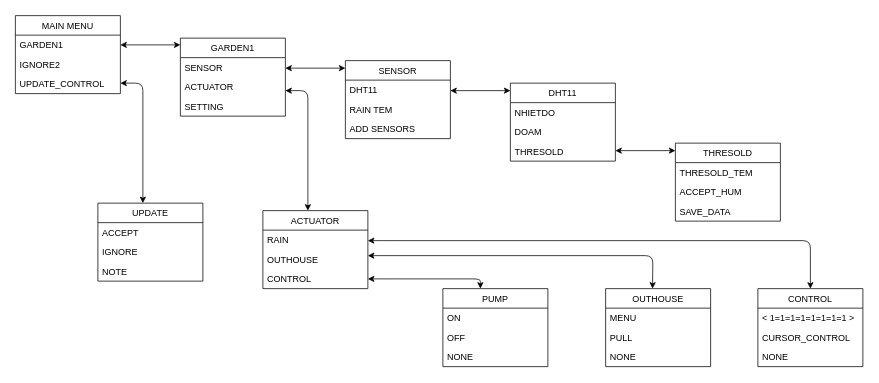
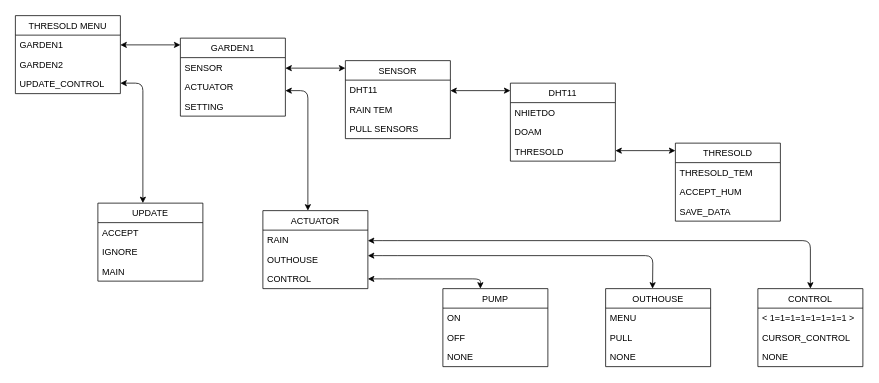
node "MAIN MENU": label "MAIN MENU" -> "THRESOLD MENU"
node "IGNORE2": label "IGNORE2" -> "GARDEN2"
node "ADD SENSORS": label "ADD SENSORS" -> "PULL SENSORS"
node "NOTE": label "NOTE" -> "MAIN"
